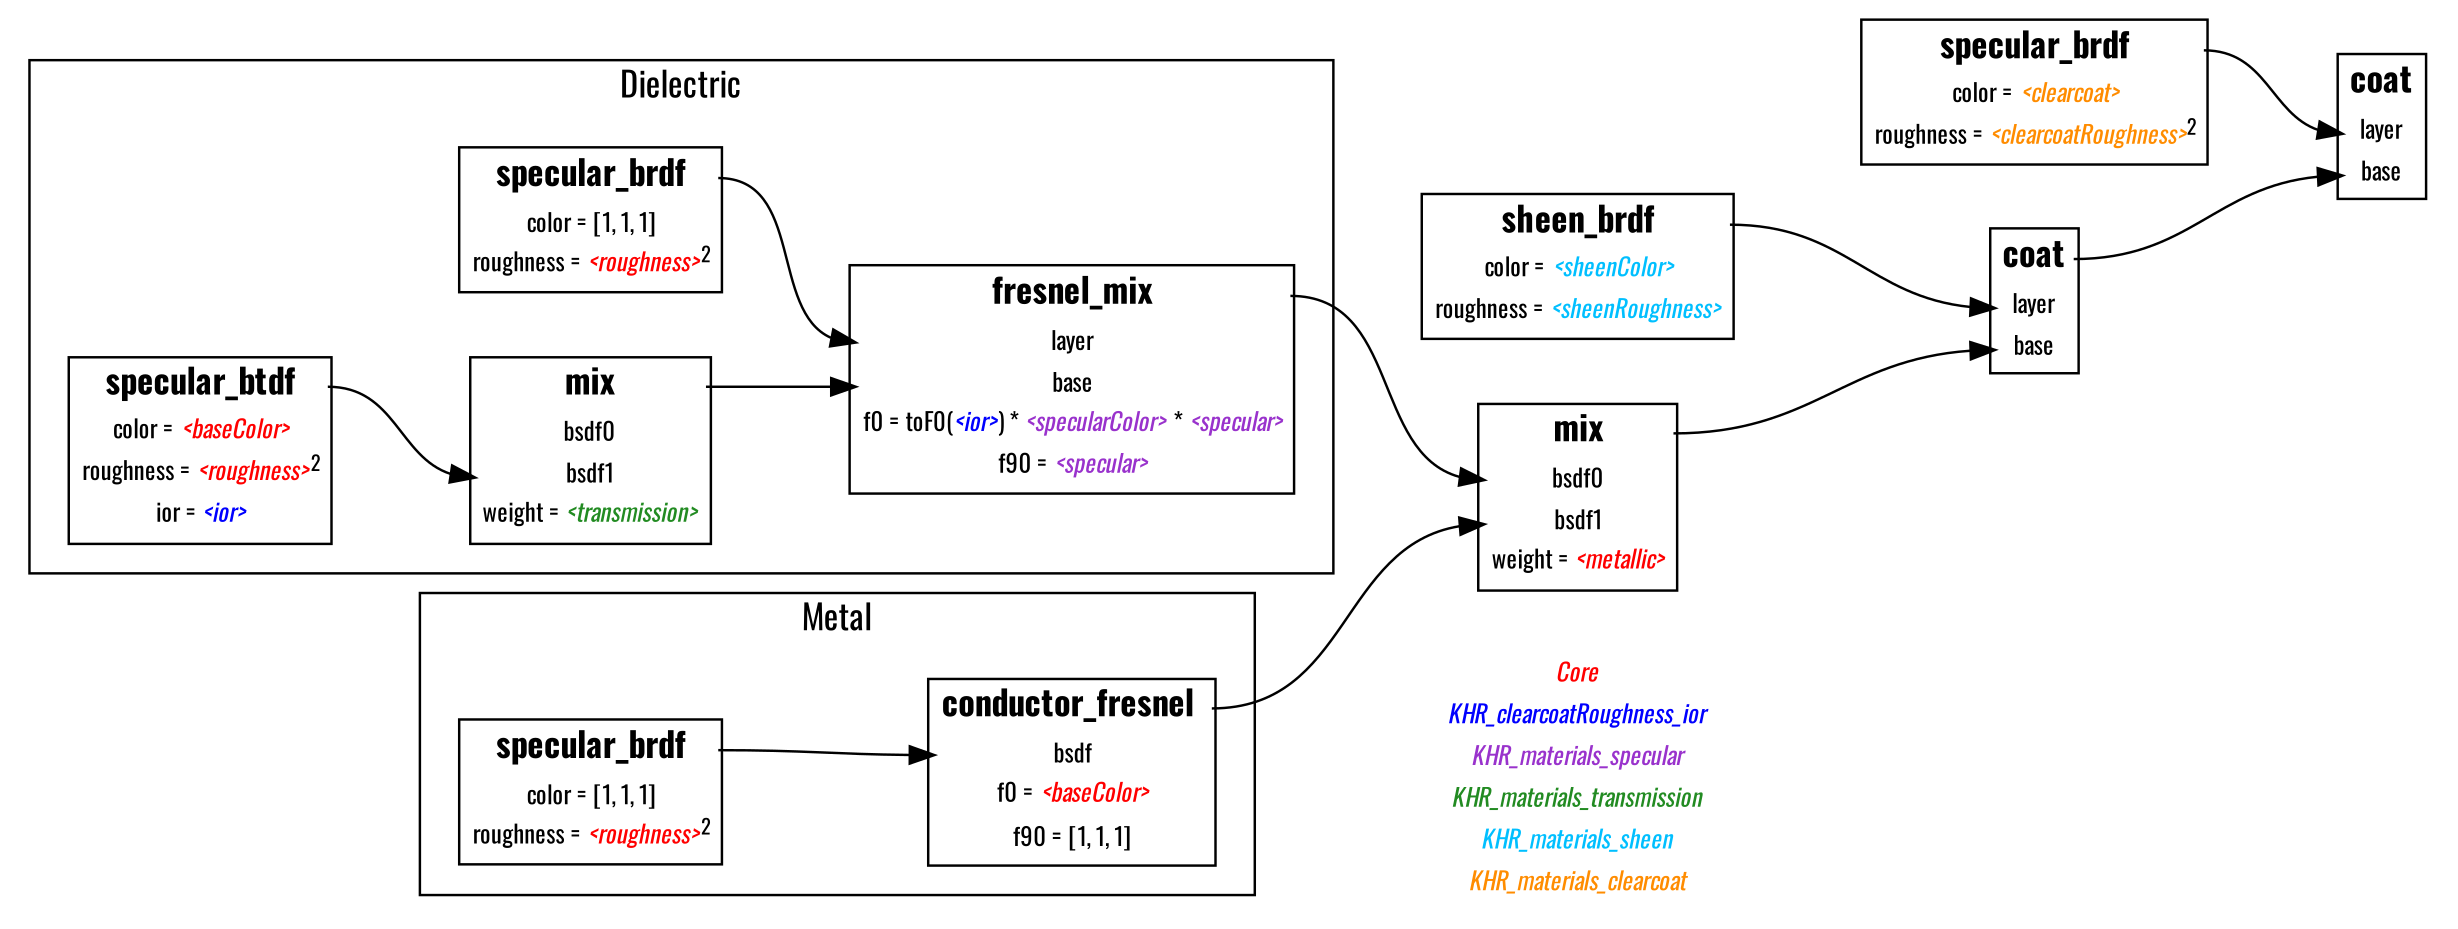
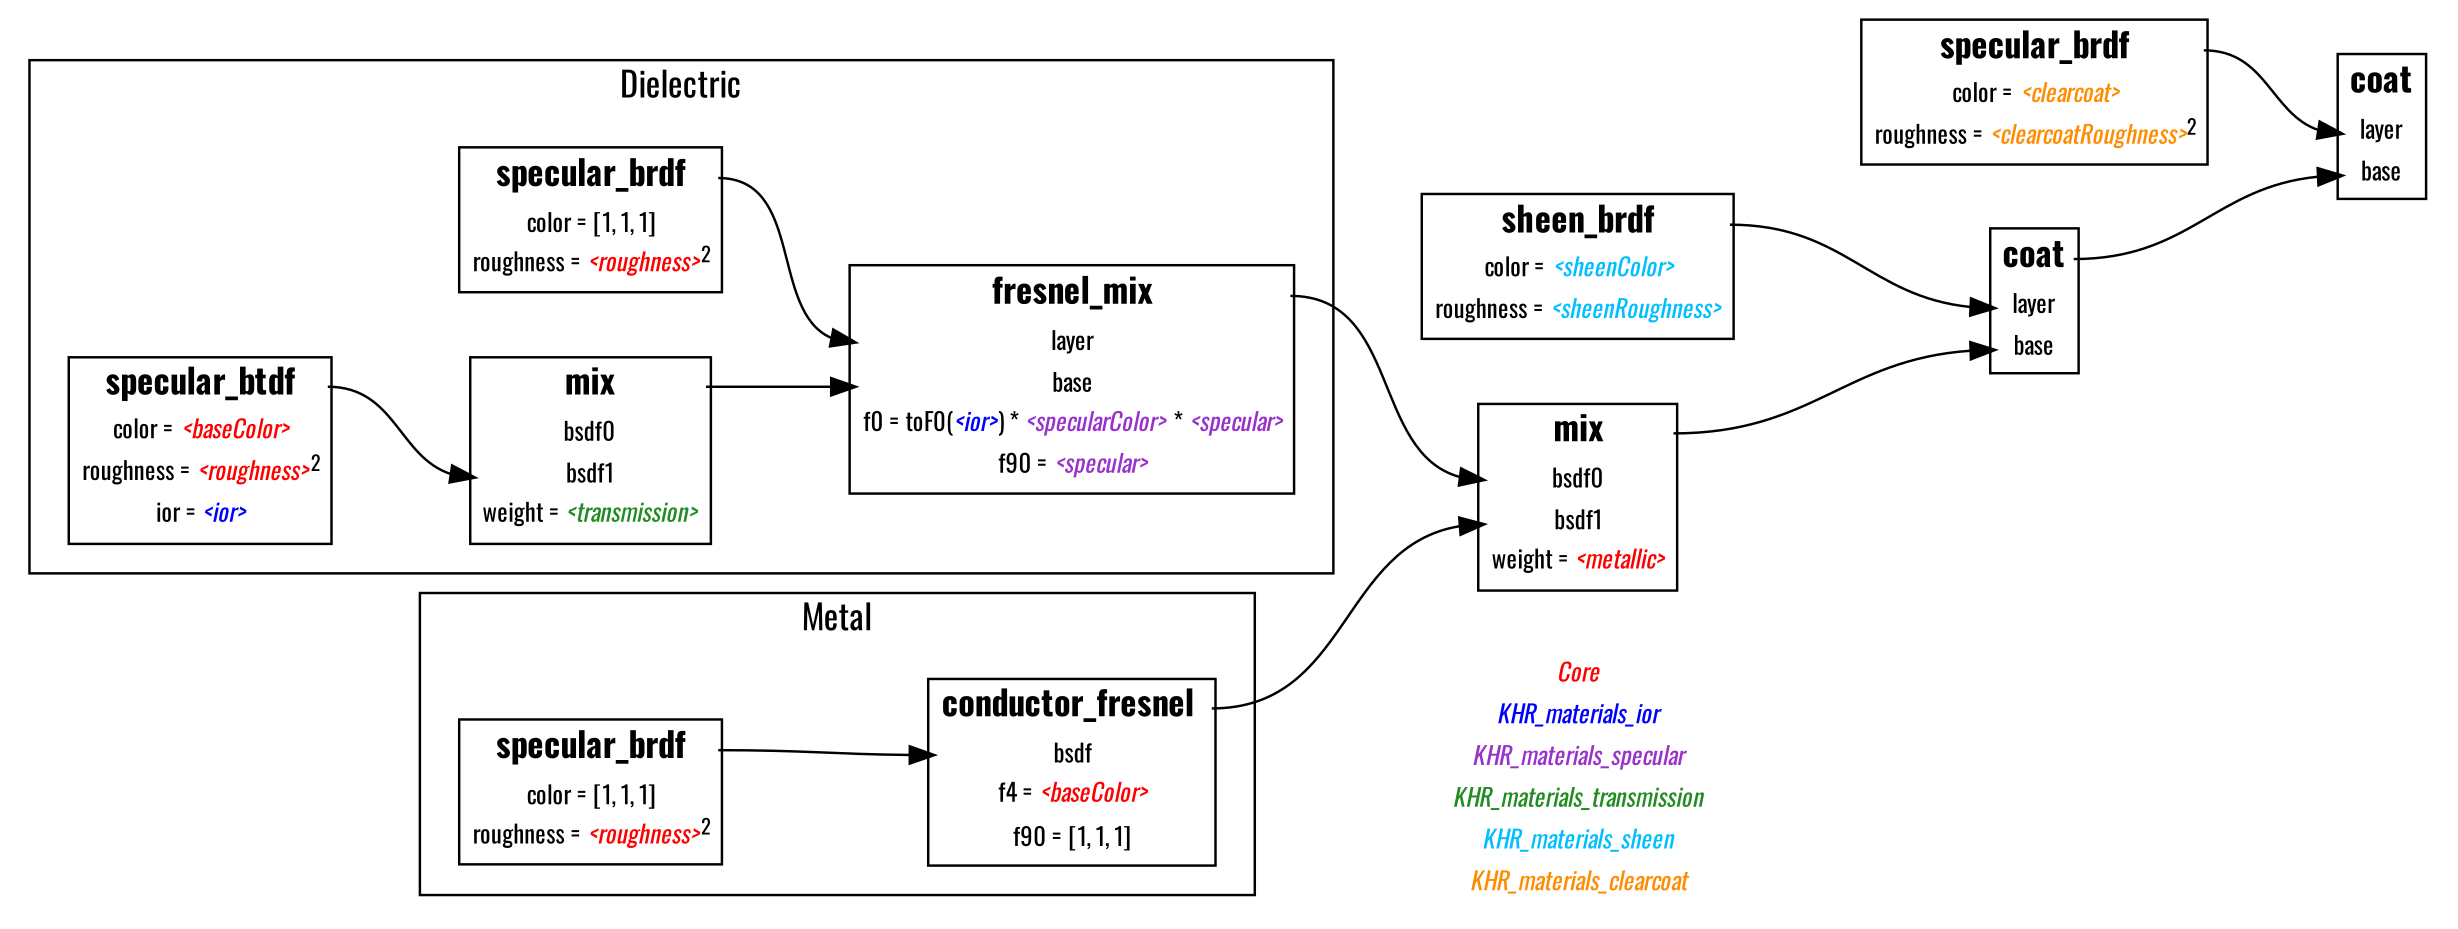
node "Core": text "KHR_clearcoatRoughness_ior" -> "KHR_materials_ior"
node "conductor_fresnel": text "f0 =" -> "f4 ="
